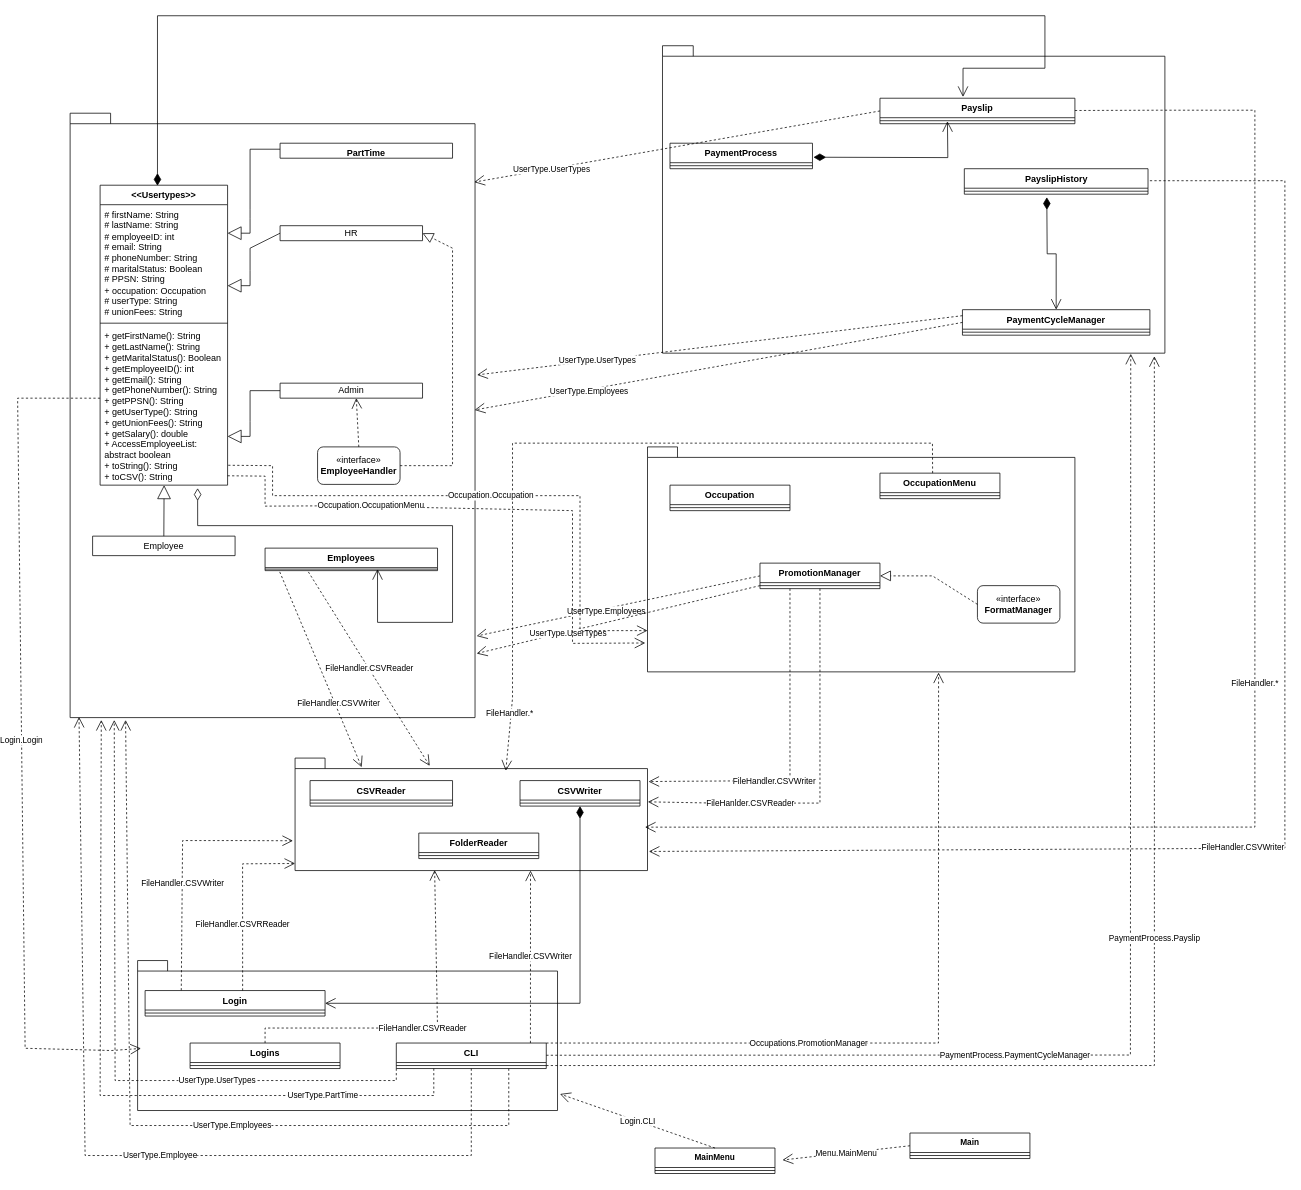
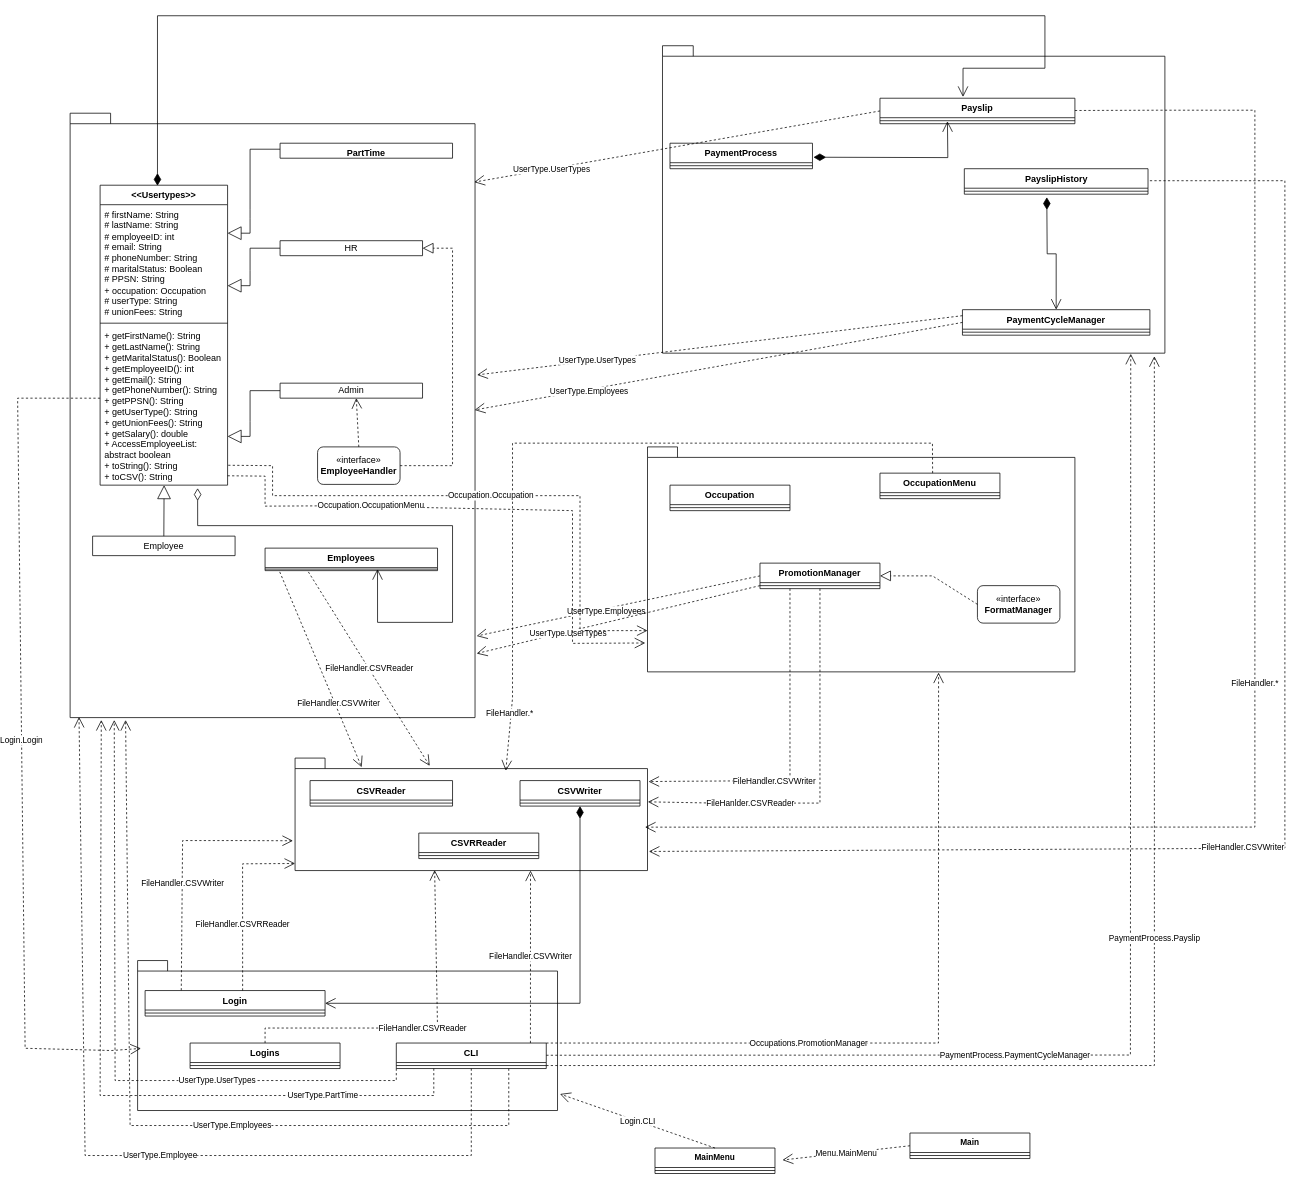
node "HR": moved (351, 233) -> (351, 248)
node "FolderReader": label "FolderReader" -> "CSVRReader"
